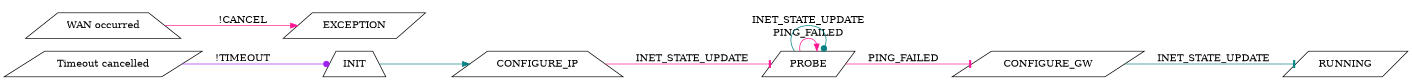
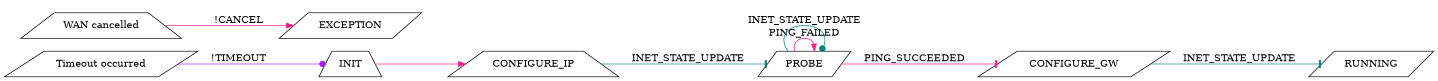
node "WAN occurred": label "WAN occurred" -> "WAN cancelled"
edge "PROBE" -> "CONFIGURE_GW": label "PING_FAILED" -> "PING_SUCCEEDED"
node "Timeout cancelled": label "Timeout cancelled" -> "Timeout occurred"
edge "INIT" -> "CONFIGURE_IP": color teal -> deeppink
edge "CONFIGURE_IP" -> "PROBE": color deeppink -> teal
